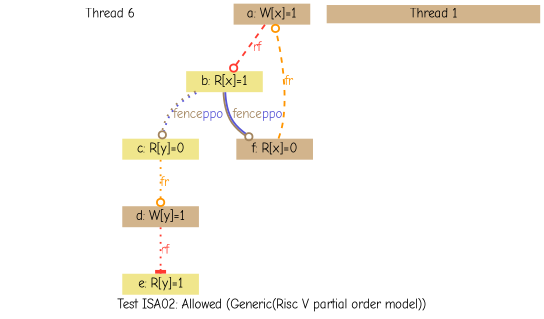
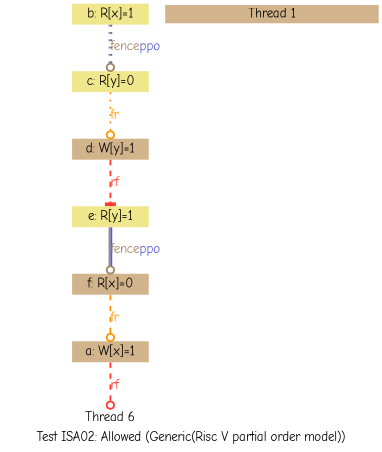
edge "a: W[x]=1" -> "b: R[x]=1": now "a: W[x]=1" -> "Thread 6"
edge "b: R[x]=1" -> "f: R[x]=0": now "e: R[y]=1" -> "f: R[x]=0"
edge "d: W[y]=1" -> "e: R[y]=1": style dotted -> dashed
